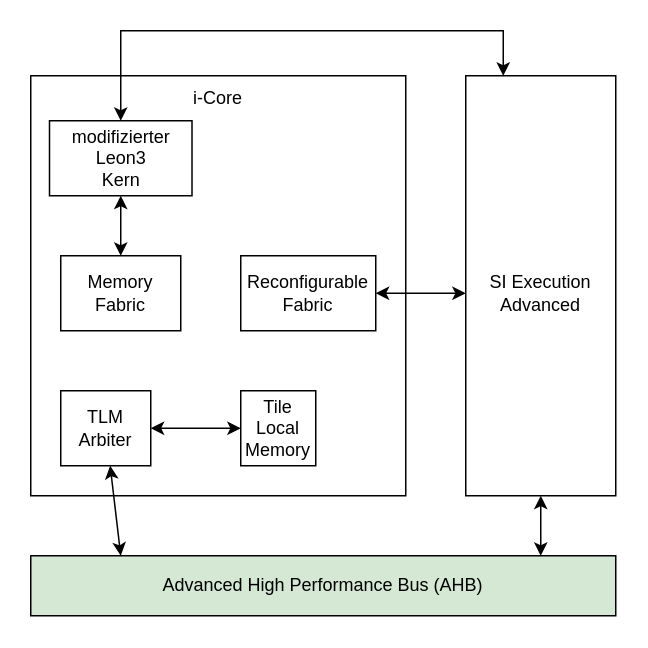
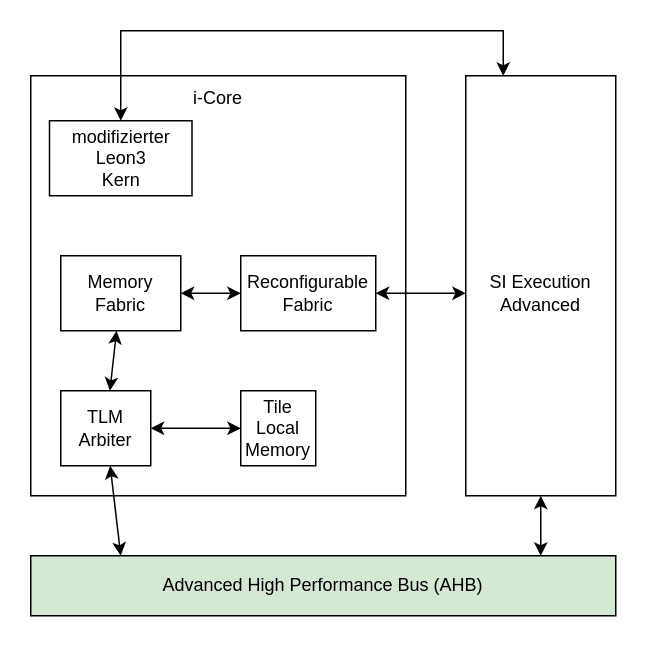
edge "modifizierter Leon3 Kern" -- "Memory Fabric": removed
edge "Memory Fabric" -- "Reconfigurable Fabric": added
edge "Memory Fabric" -- "TLM Arbiter": added
